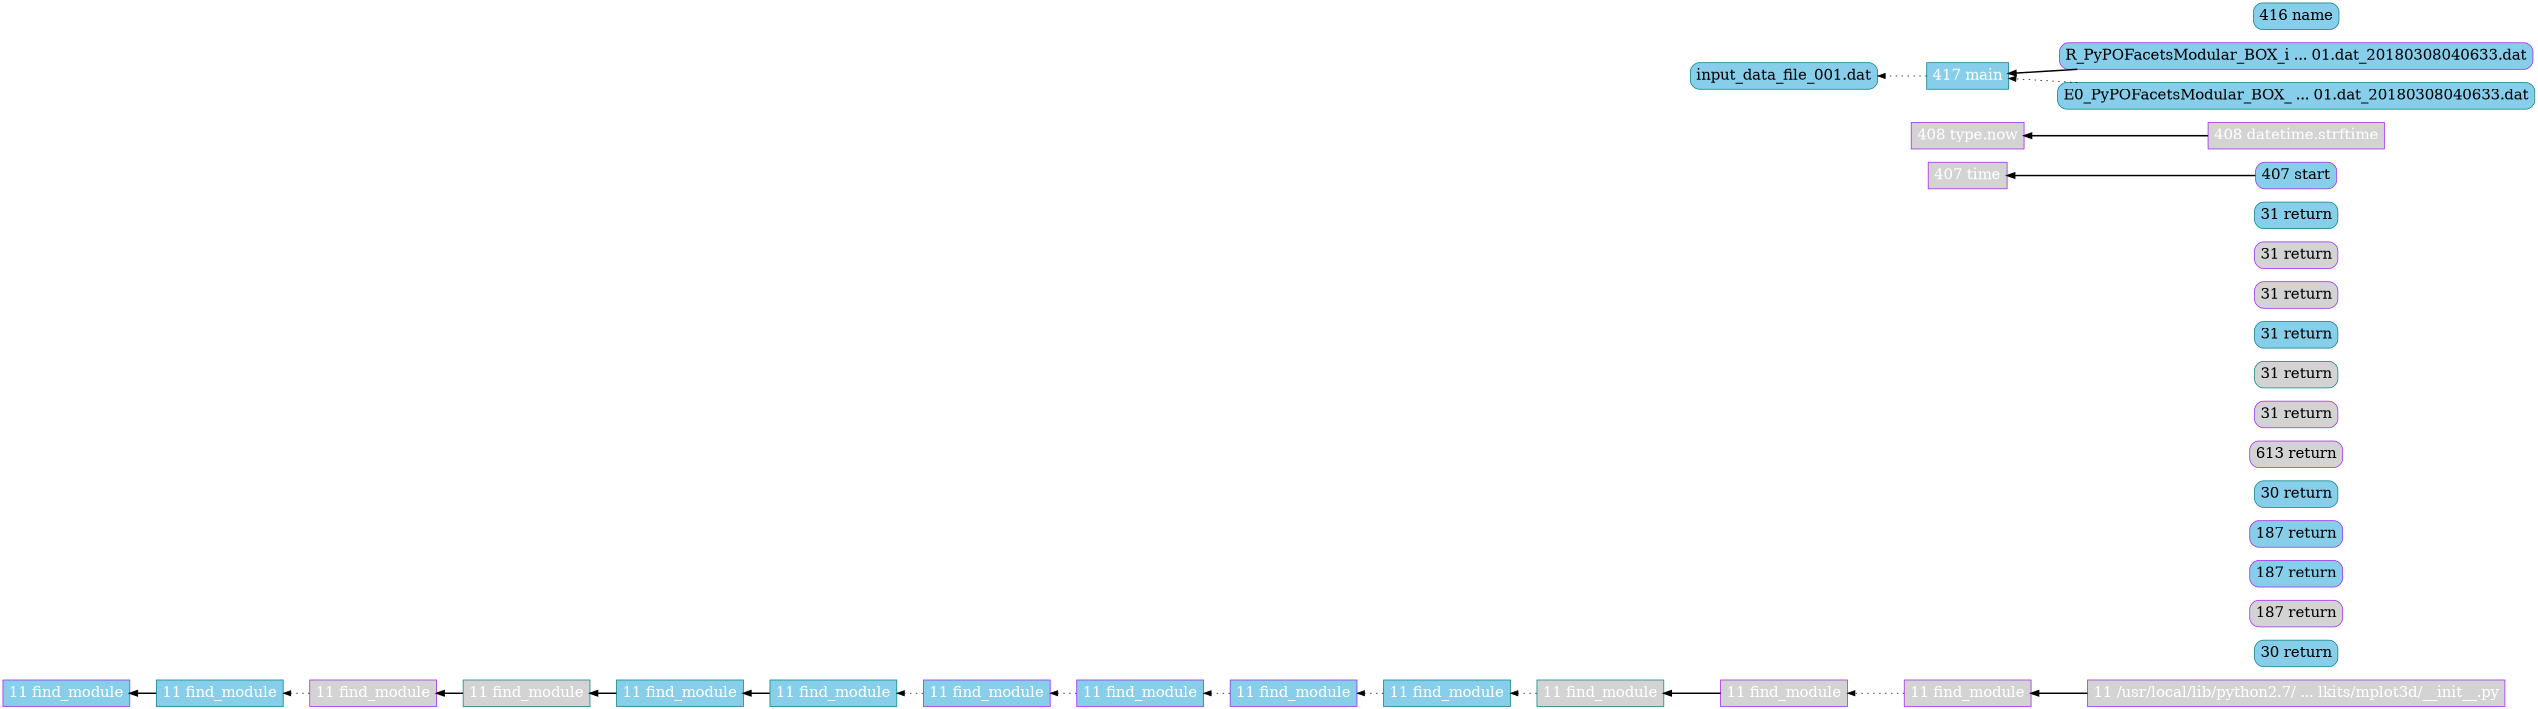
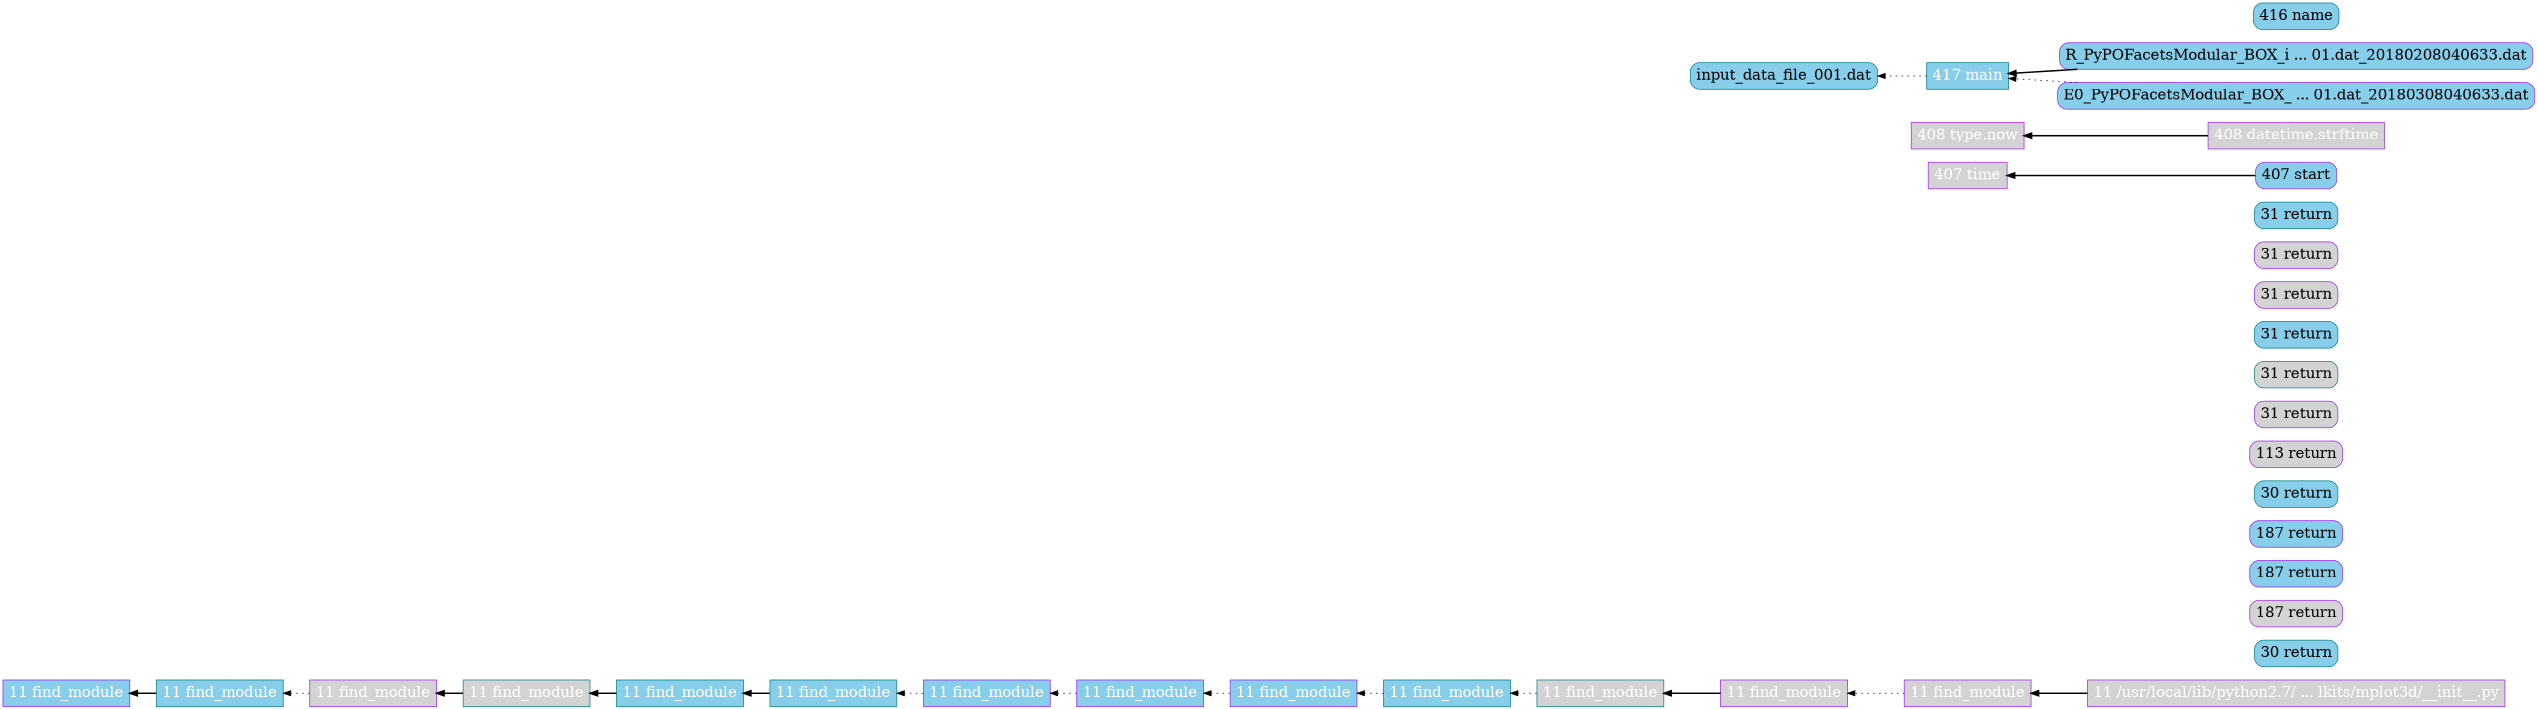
node "R_PyPOFacetsModular_BOX_i ... 01.dat_20180308040633.dat": label "R_PyPOFacetsModular_BOX_i ... 01.dat_20180308040633.dat" -> "R_PyPOFacetsModular_BOX_i ... 01.dat_20180208040633.dat"
node "E0_PyPOFacetsModular_BOX_ ... 01.dat_20180308040633.dat": color teal -> purple
node "613 return": label "613 return" -> "113 return"
